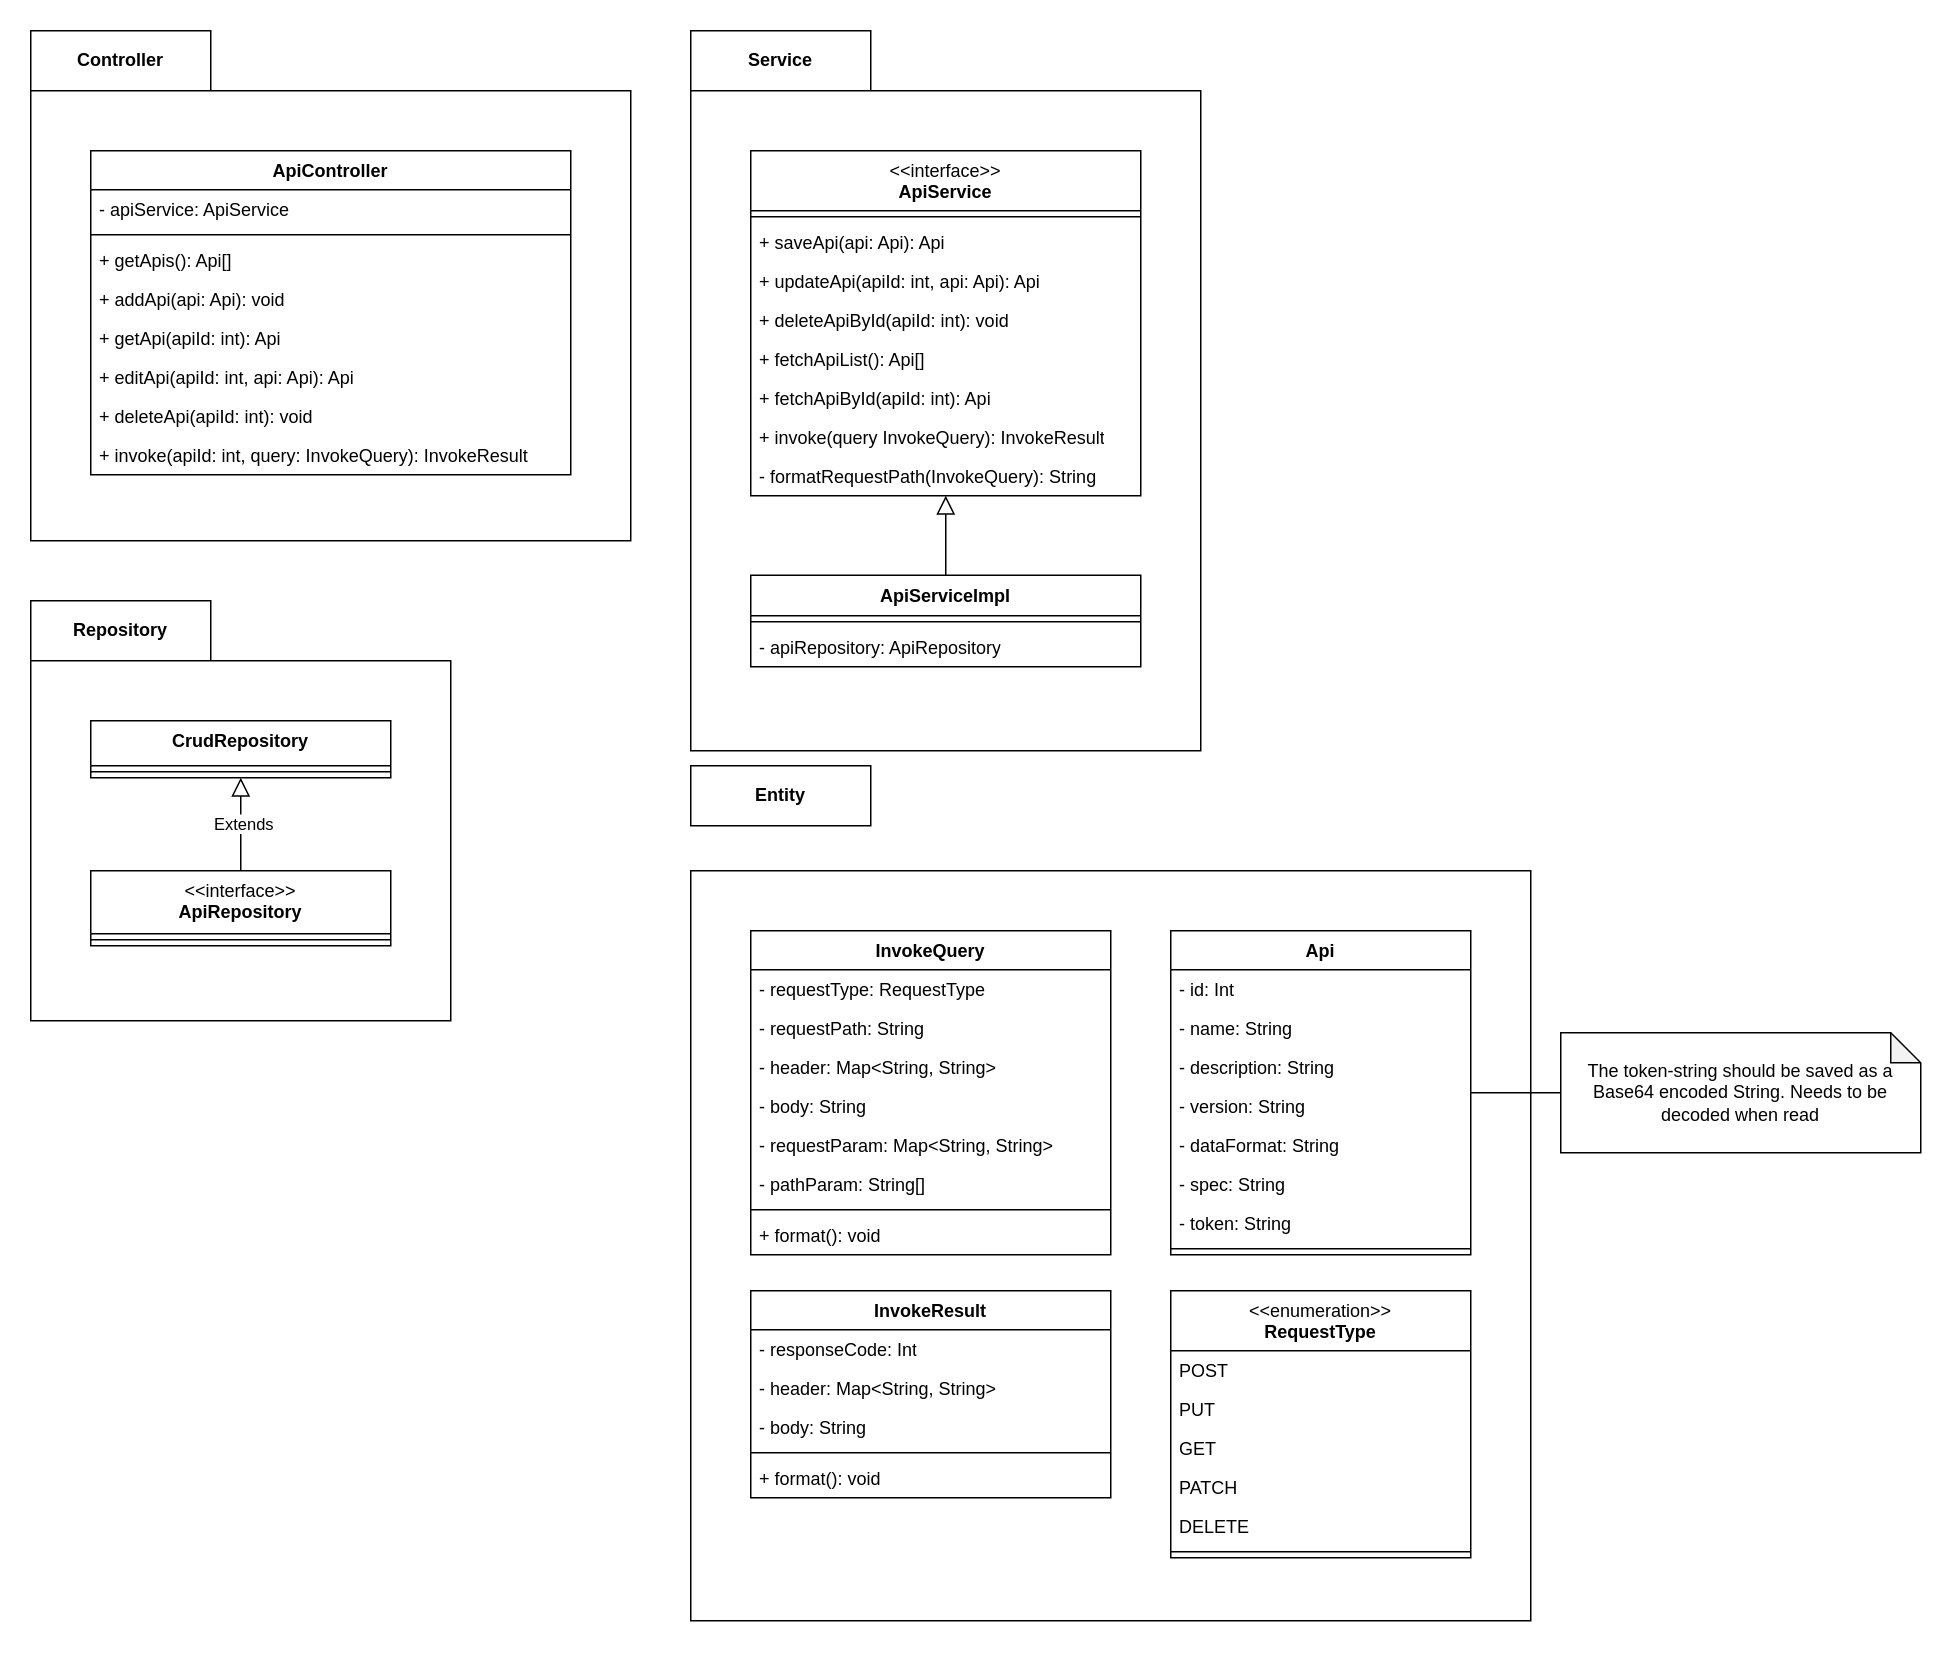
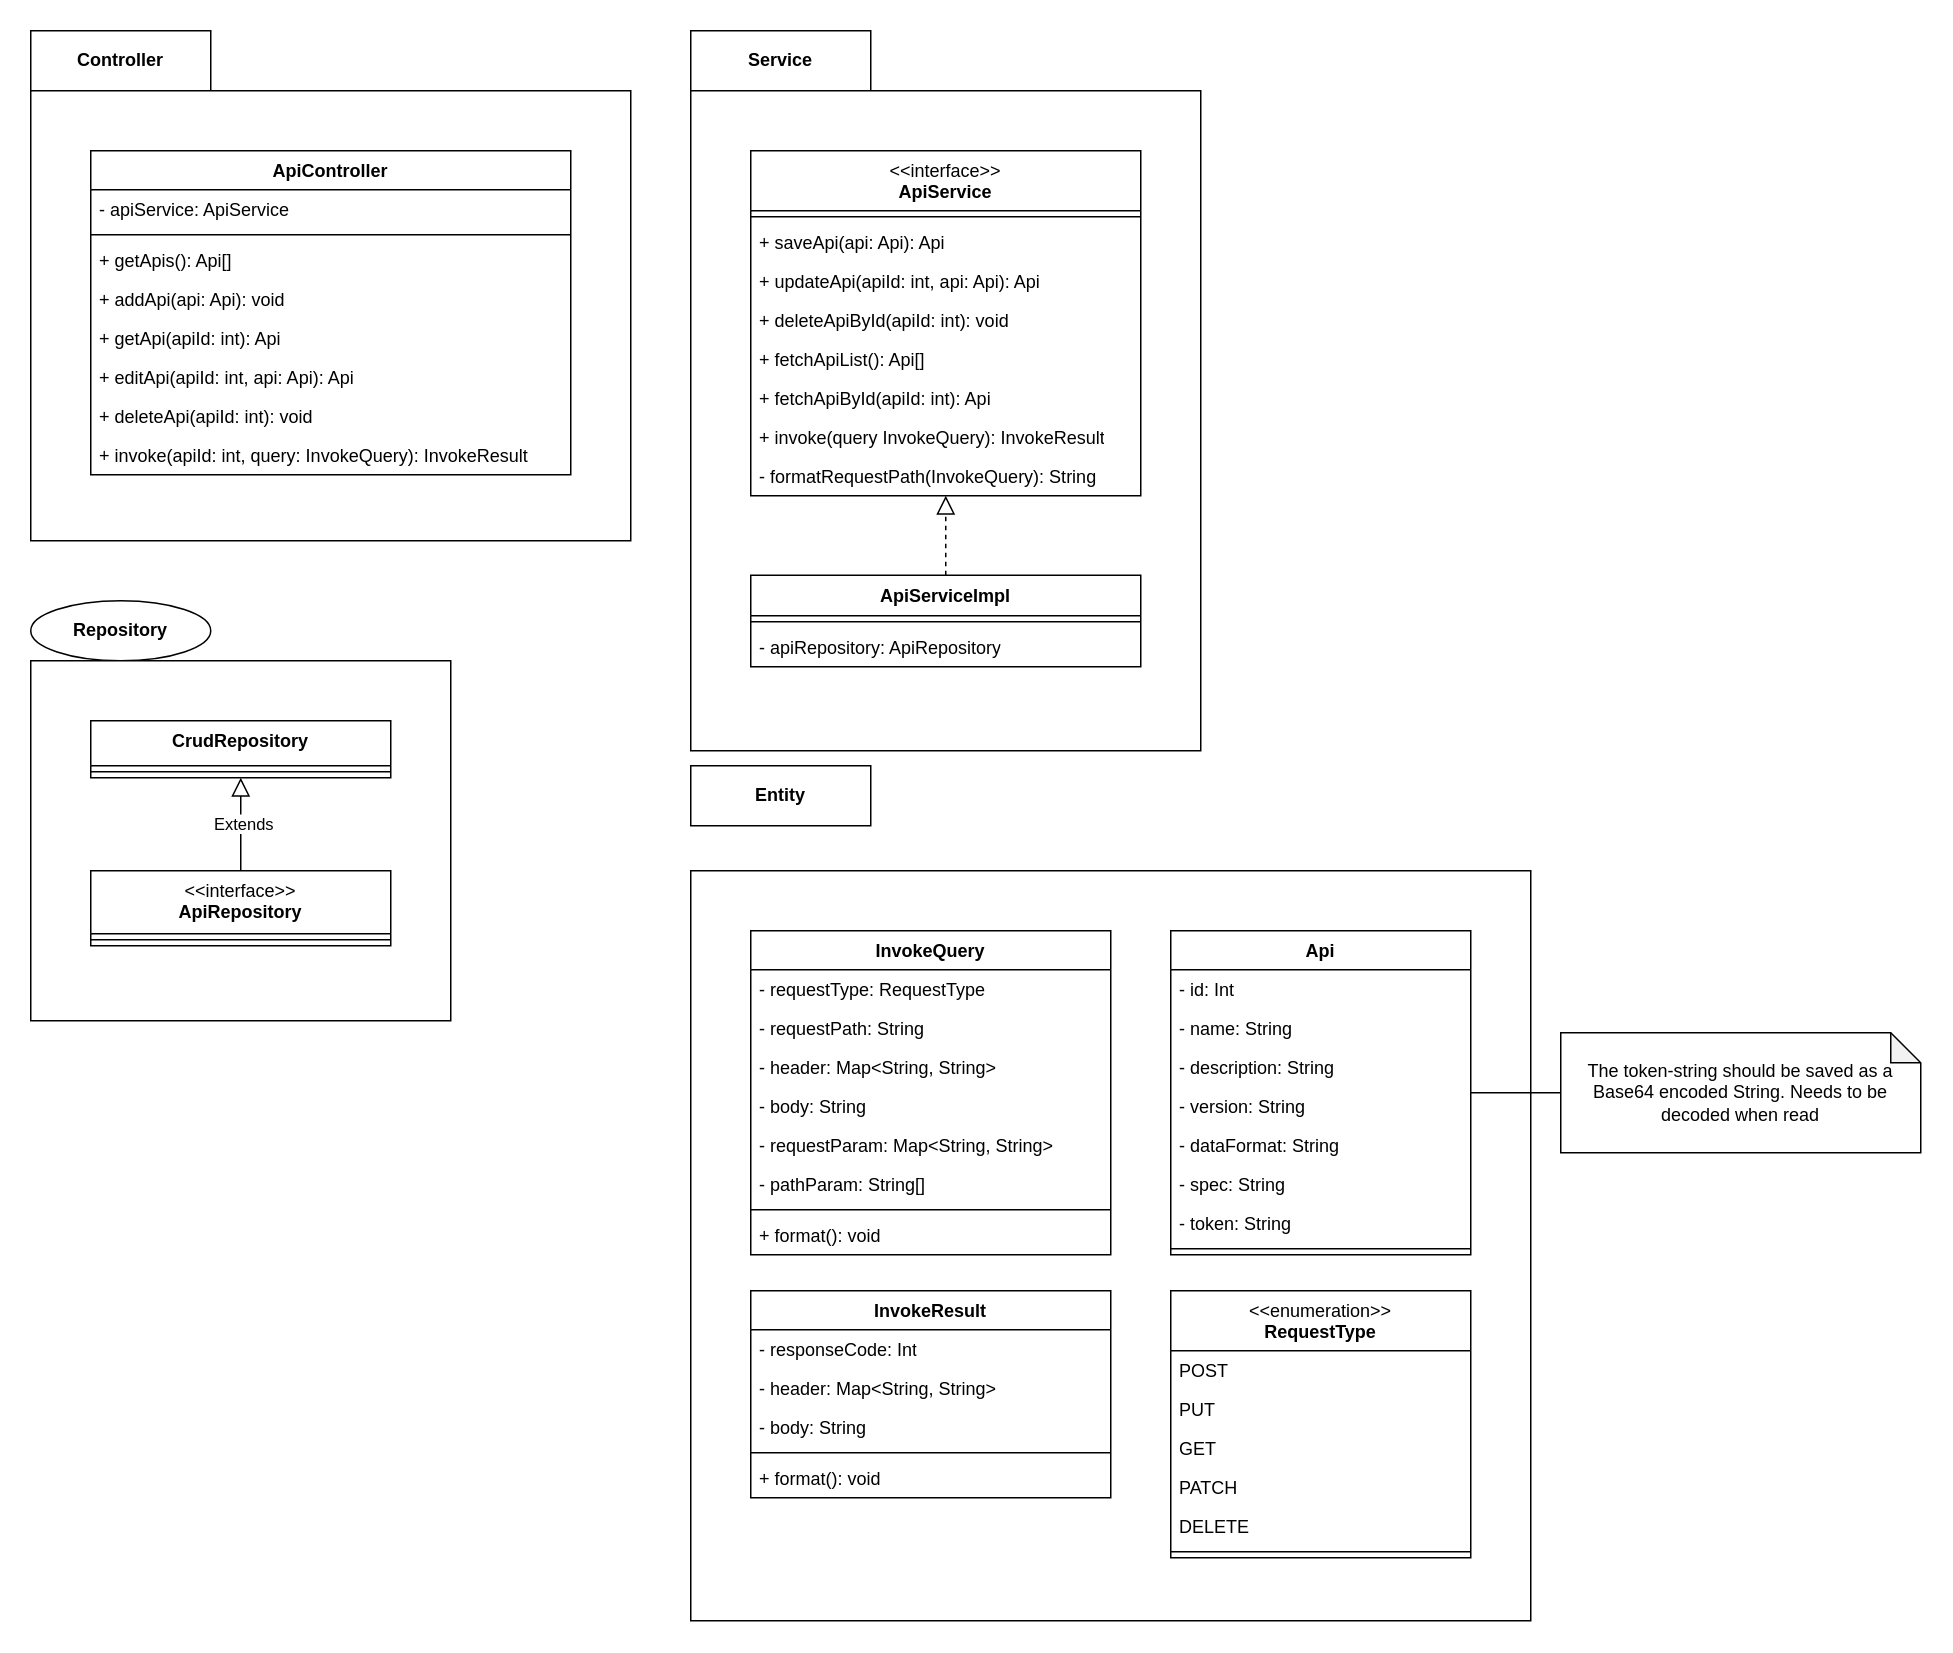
edge "ApiServiceImpl" -> "<<interface>> ApiService": style solid -> dashed
node "Repository": shape rectangle -> ellipse
